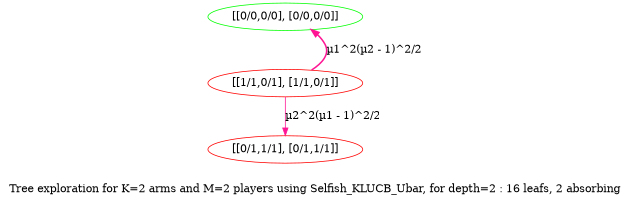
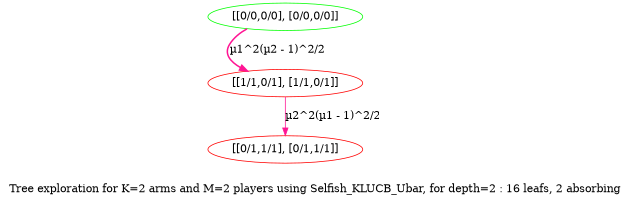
edge "[[1/1,0/1], [1/1,0/1]]" -> "[[0/0,0/0], [0/0,0/0]]": reversed
